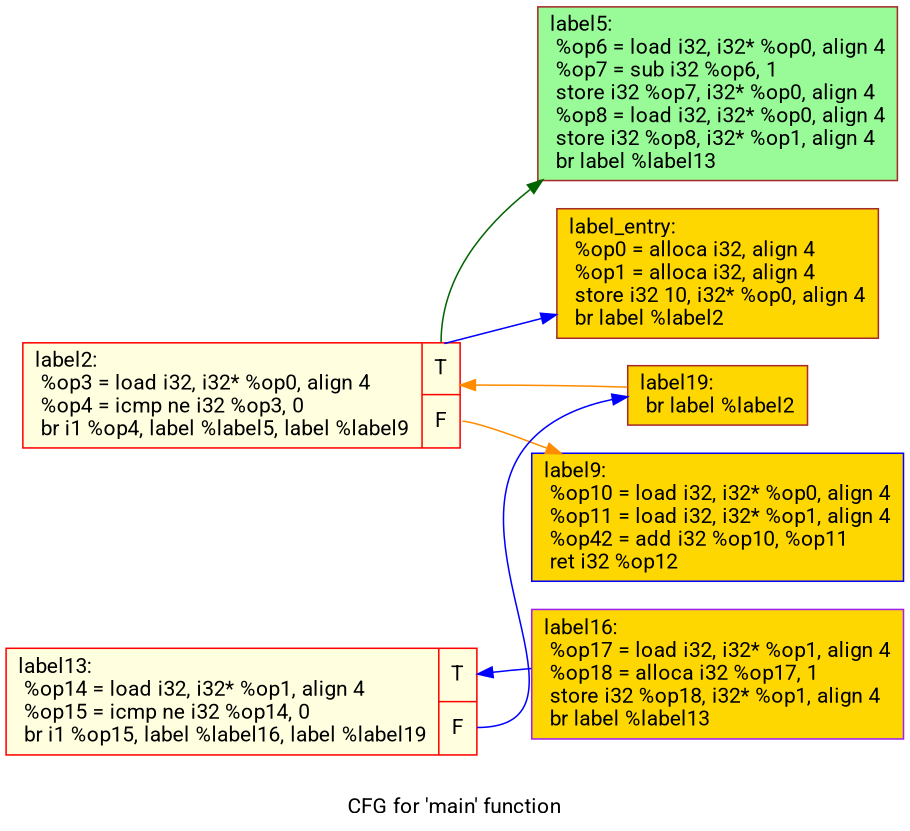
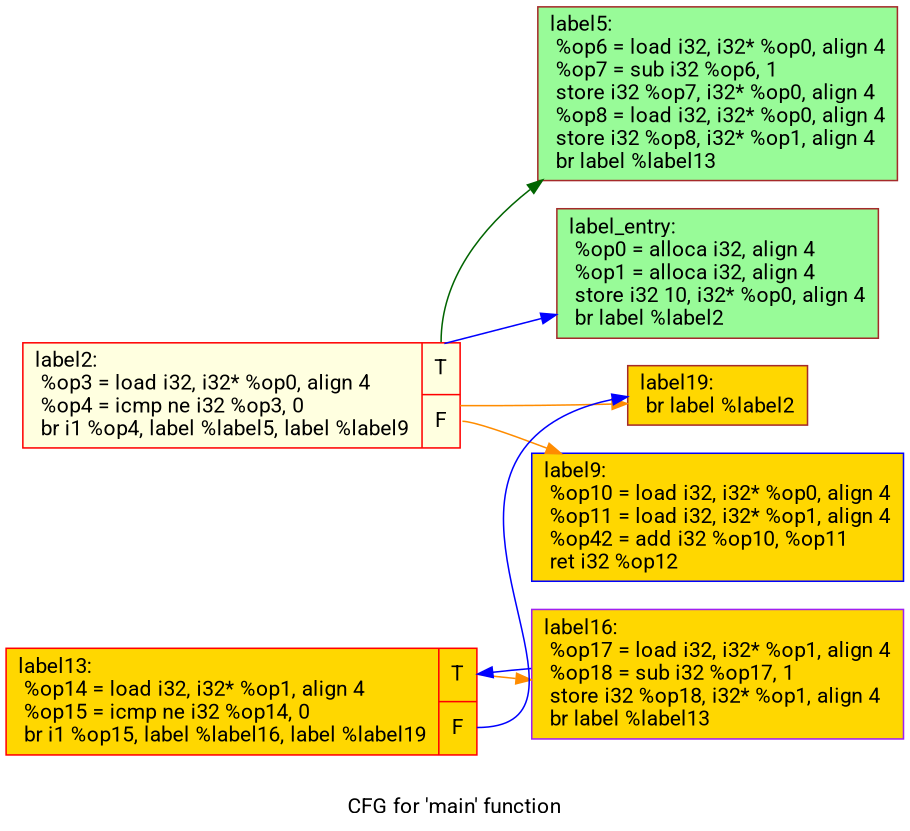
node "label_entry:": fillcolor gold -> palegreen
edge "label19:" -> "label2:": reversed
node "label16:": text "%op18 = alloca i32 %op17, 1" -> "%op18 = sub i32 %op17, 1"
edge "label13:" -> "label16:": added
node "label13:": fillcolor lightyellow -> gold
